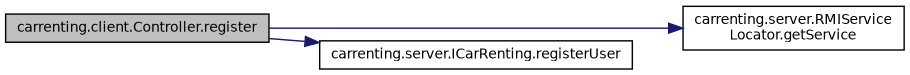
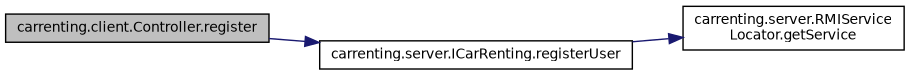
edge "carrenting.client.Controller.register" -> "carrenting.server.RMIService Locator.getService": now "carrenting.server.ICarRenting.registerUser" -> "carrenting.server.RMIService Locator.getService"
